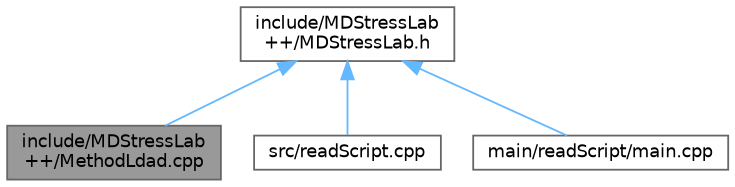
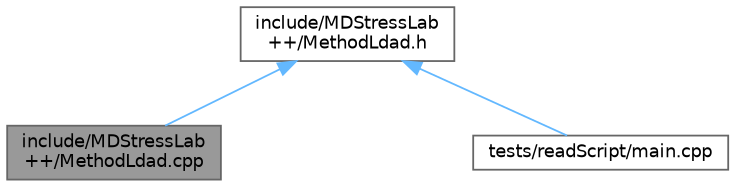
node "include/MDStressLab ++/MDStressLab.h": label "include/MDStressLab ++/MDStressLab.h" -> "include/MDStressLab ++/MethodLdad.h"
node "src/readScript.cpp": removed
node "main/readScript/main.cpp": label "main/readScript/main.cpp" -> "tests/readScript/main.cpp"
